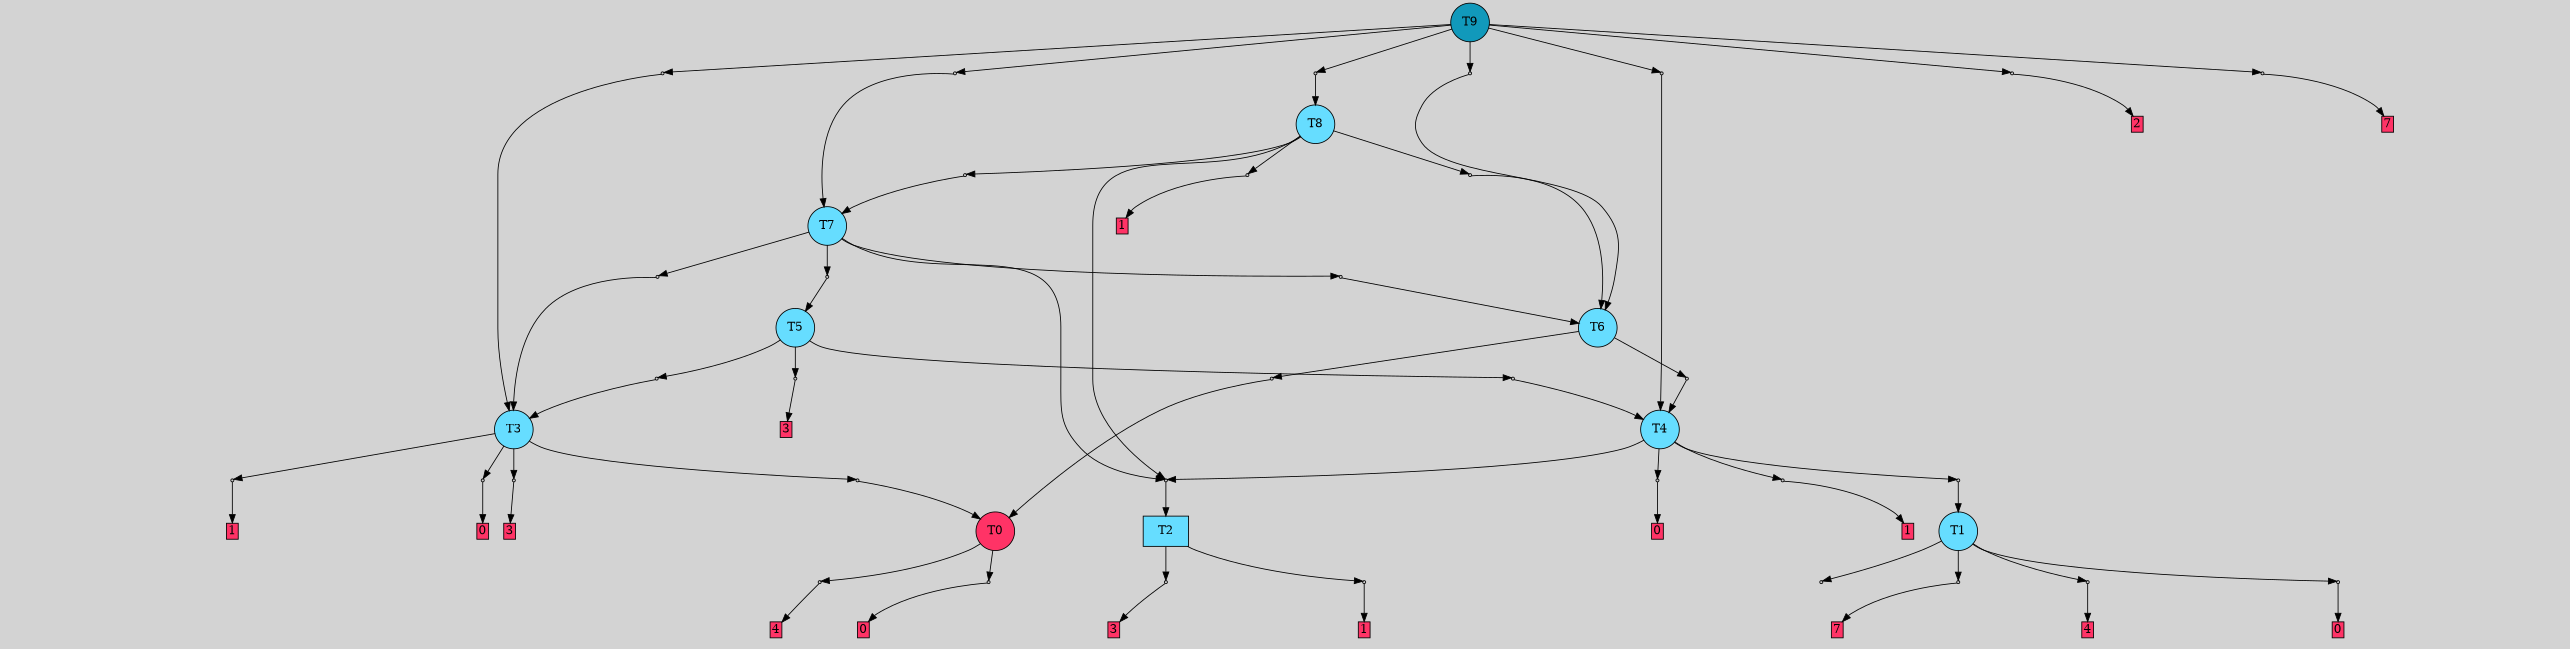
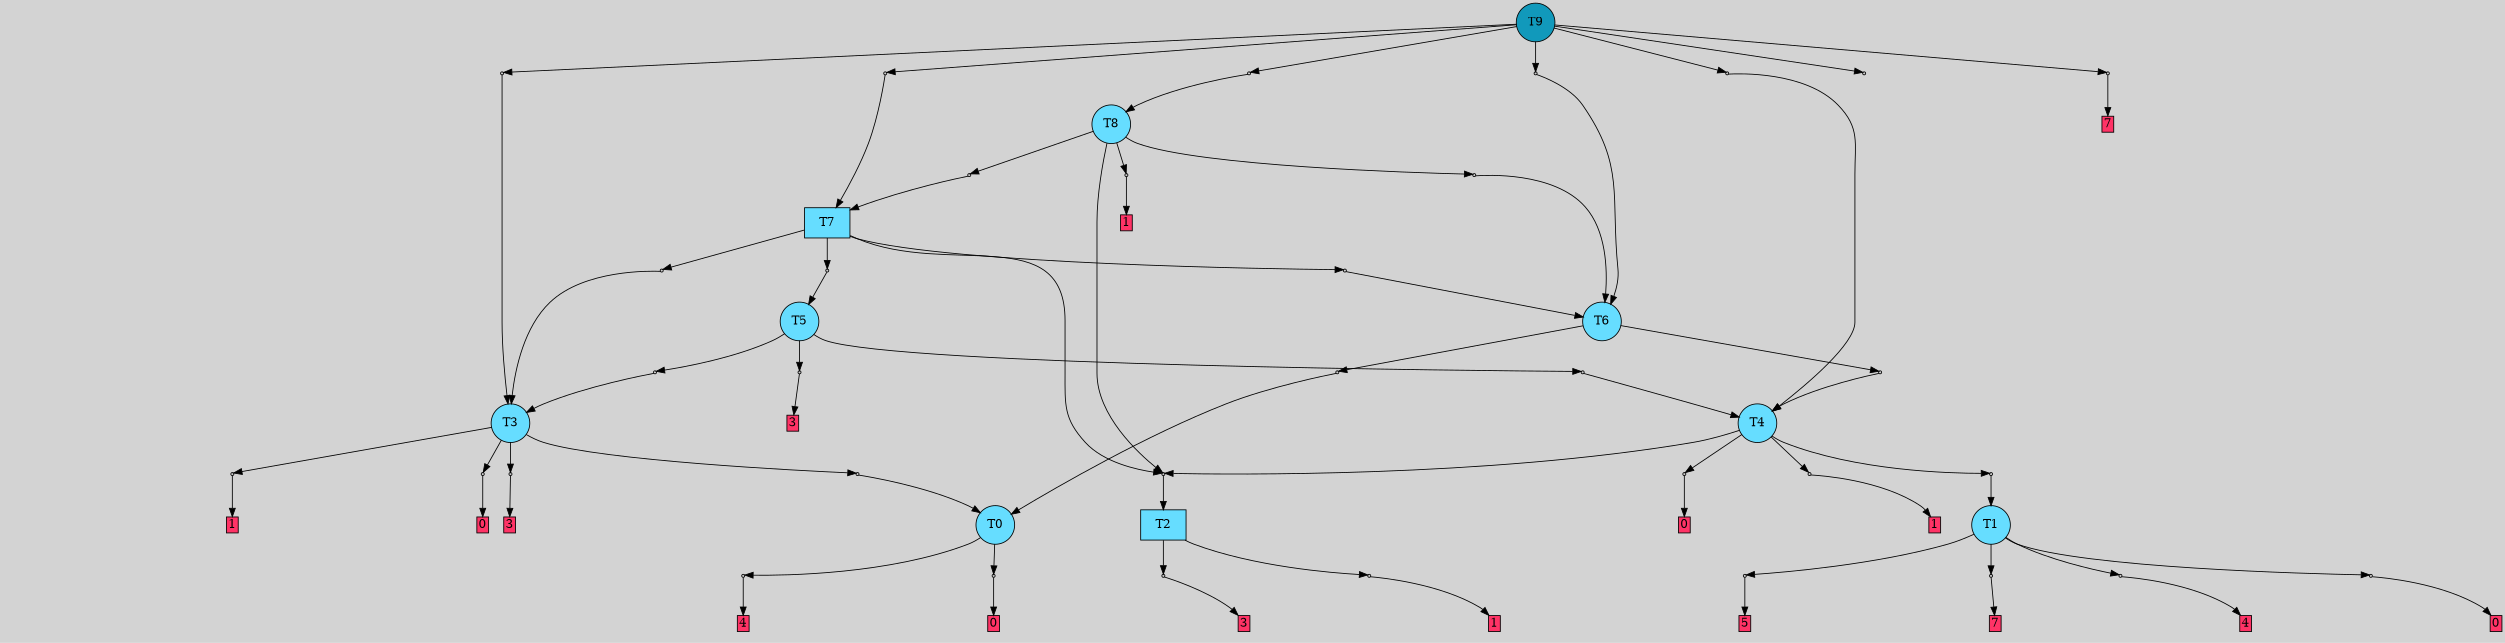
node "2": removed
node "T7": shape circle -> box
node "T0": fillcolor #ff3366 -> #66ddff
node "5": added
